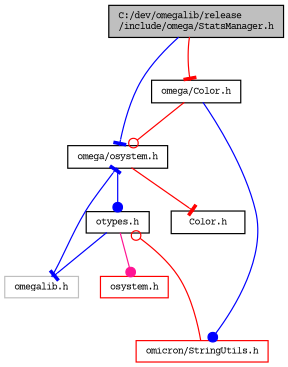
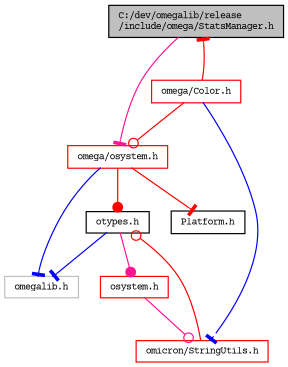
edge "C:/dev/omegalib/release /include/omega/StatsManager.h" -> "omega/Color.h": reversed
edge "C:/dev/omegalib/release /include/omega/StatsManager.h" -> "omega/osystem.h": color blue -> deeppink
node "omega/Color.h": color black -> red
node "omega/osystem.h": color black -> red
edge "omega/osystem.h" -> "otypes.h": color blue -> red
edge "omega/Color.h" -> "omicron/StringUtils.h": arrowhead dot -> tee
node "Color.h": label "Color.h" -> "Platform.h"
edge "omegalib.h" -> "omega/osystem.h": reversed
edge "osystem.h" -> "omicron/StringUtils.h": added
